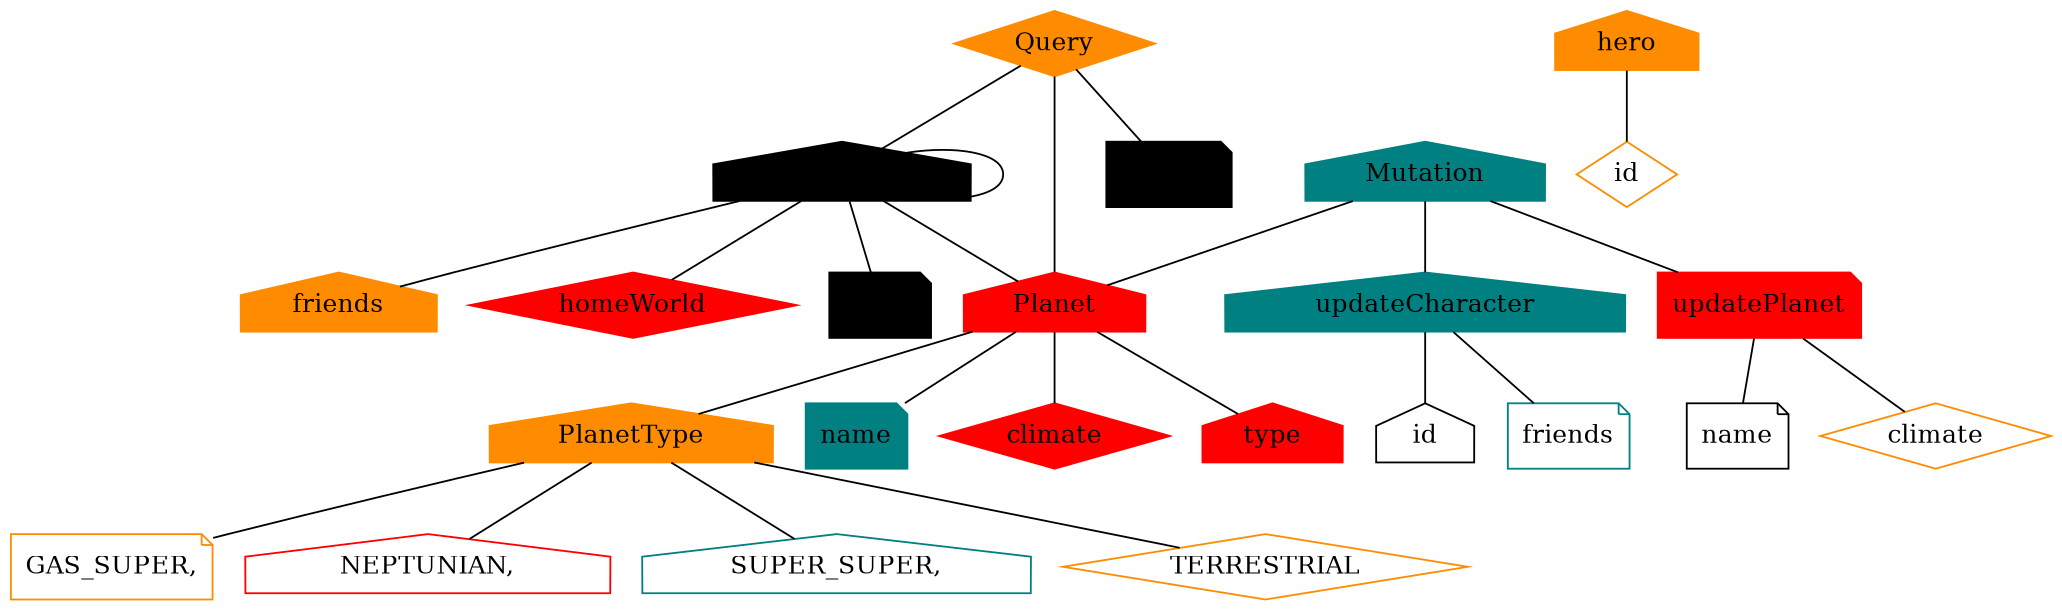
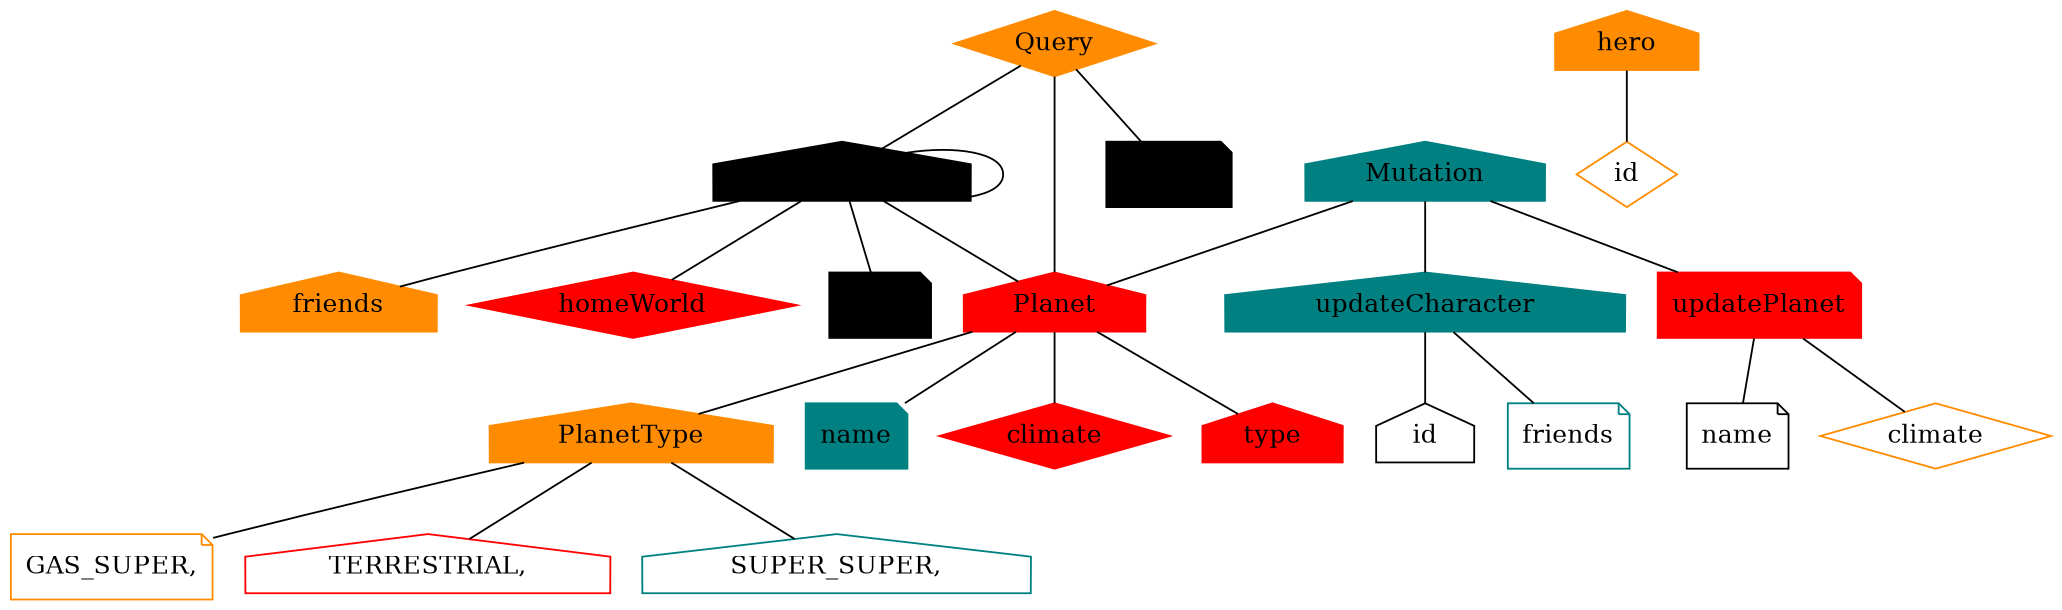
node "NEPTUNIAN,": label "NEPTUNIAN," -> "TERRESTRIAL,"
node "TERRESTRIAL": removed
